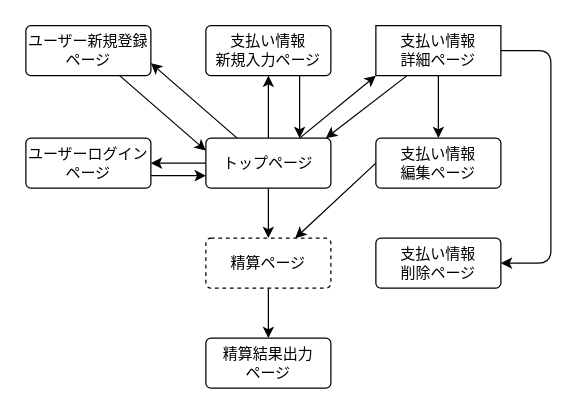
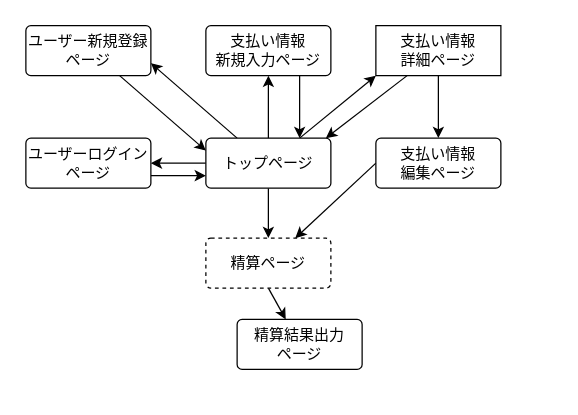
edge "支払い情報 詳細ページ" -> "支払い情報 削除ページ": removed
node "支払い情報 削除ページ": removed
node "精算結果出力 ページ": moved (268, 363) -> (299, 344)
